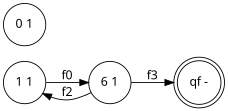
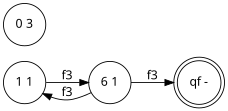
node "0 1": label "0 1" -> "0 3"
edge "1 1" -> "6 1": label "f0" -> "f3"
edge "6 1" -> "1 1": label "f2" -> "f3"
